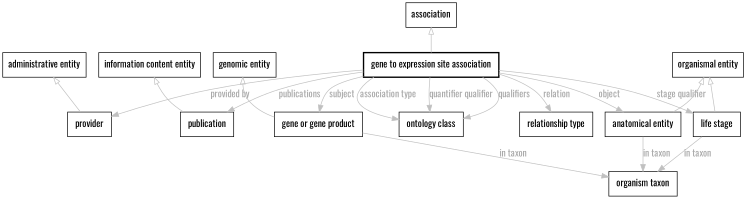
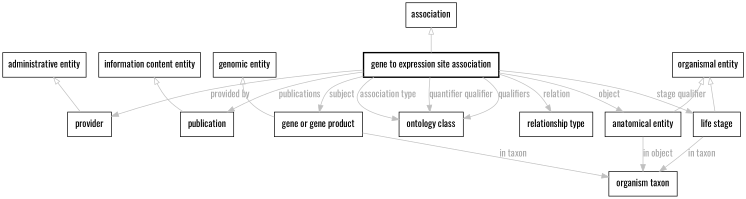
edge "anatomical entity" -> "organism taxon": label "in taxon" -> "in object"
